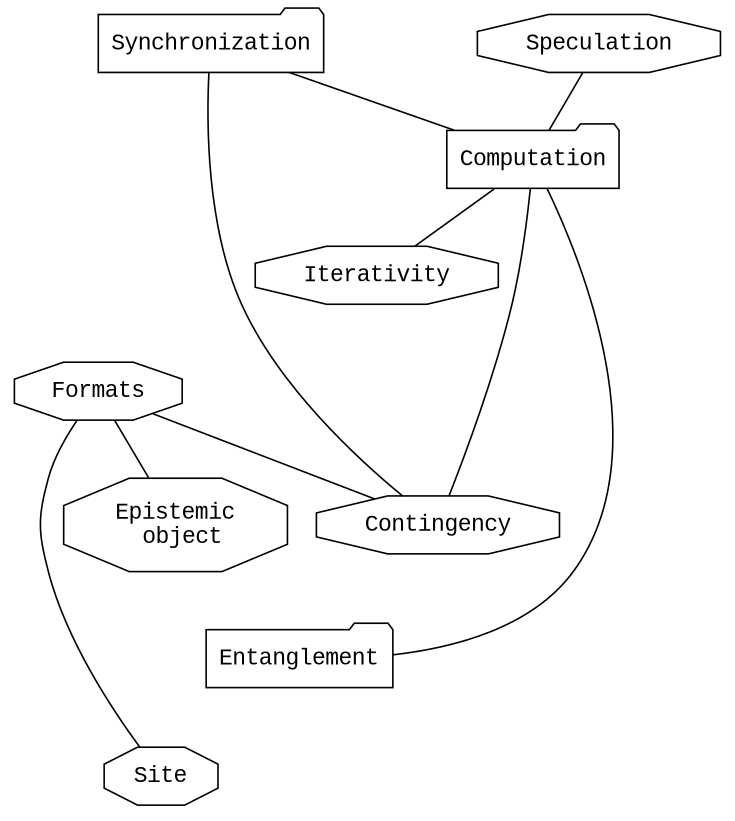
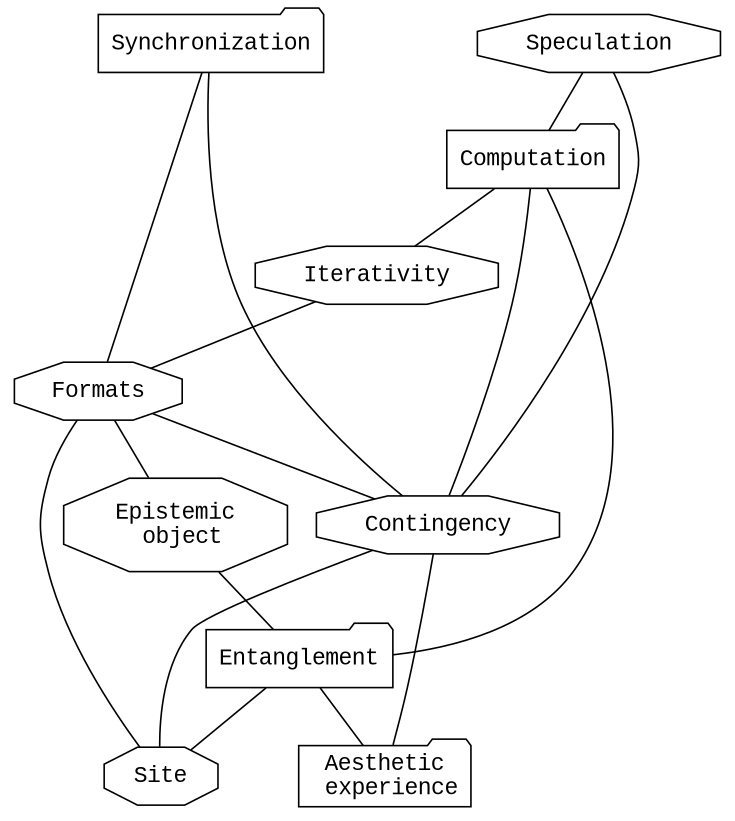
edge "Synchronization" -- "Computation": now "Synchronization" -- "Formats"
edge "Speculation" -- "Contingency": added
edge "Iterativity" -- "Formats": added
edge "Epistemic object" -- "Entanglement": added
edge "Contingency" -- "Site": added
edge "Entanglement" -- "Site": added
node "Aesthetic experience": added
